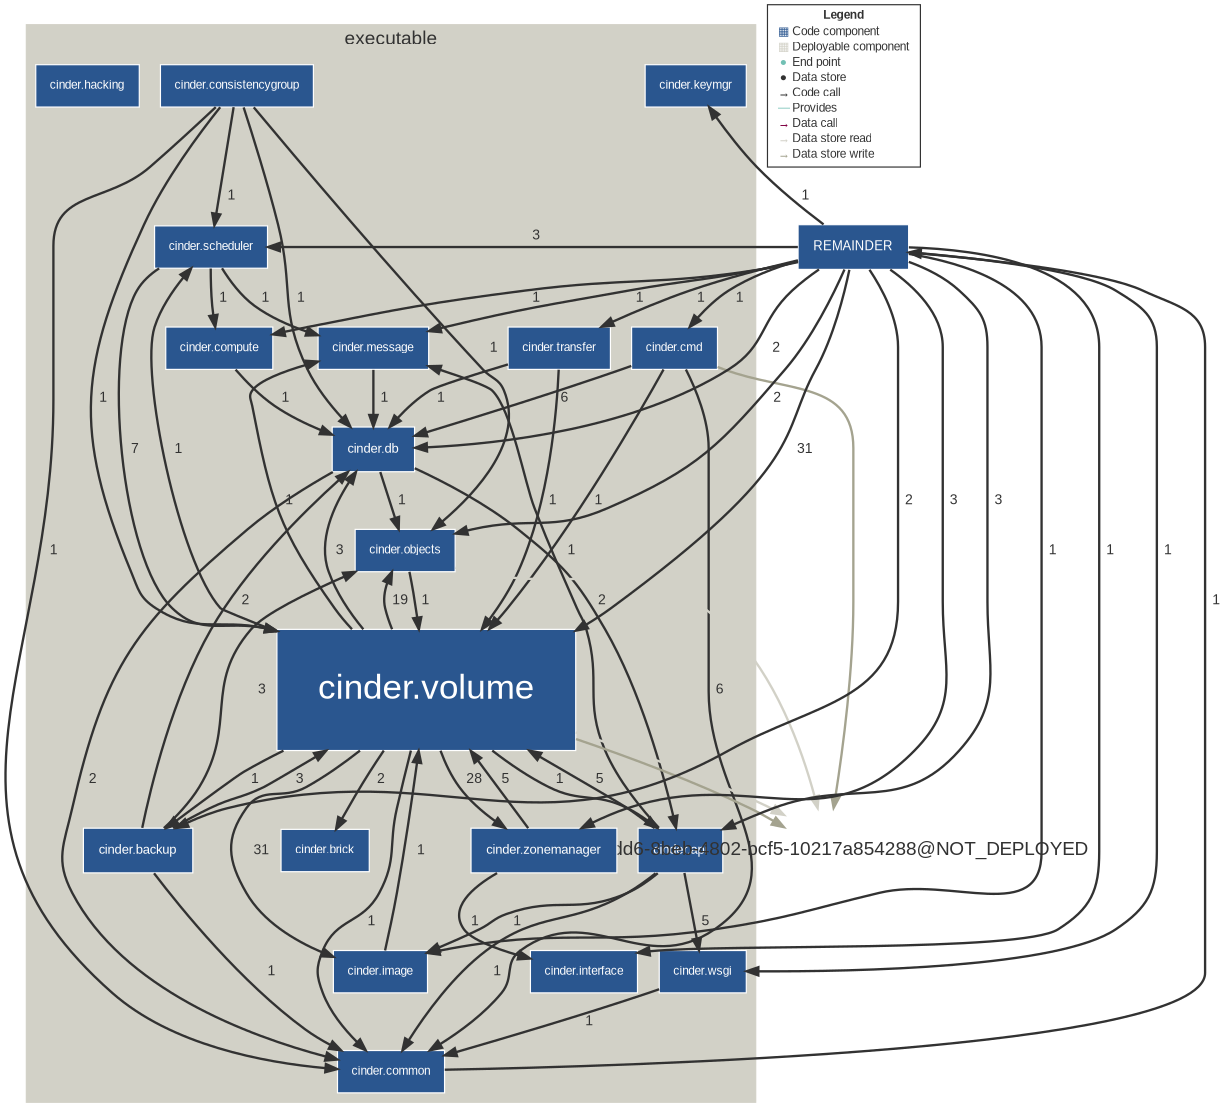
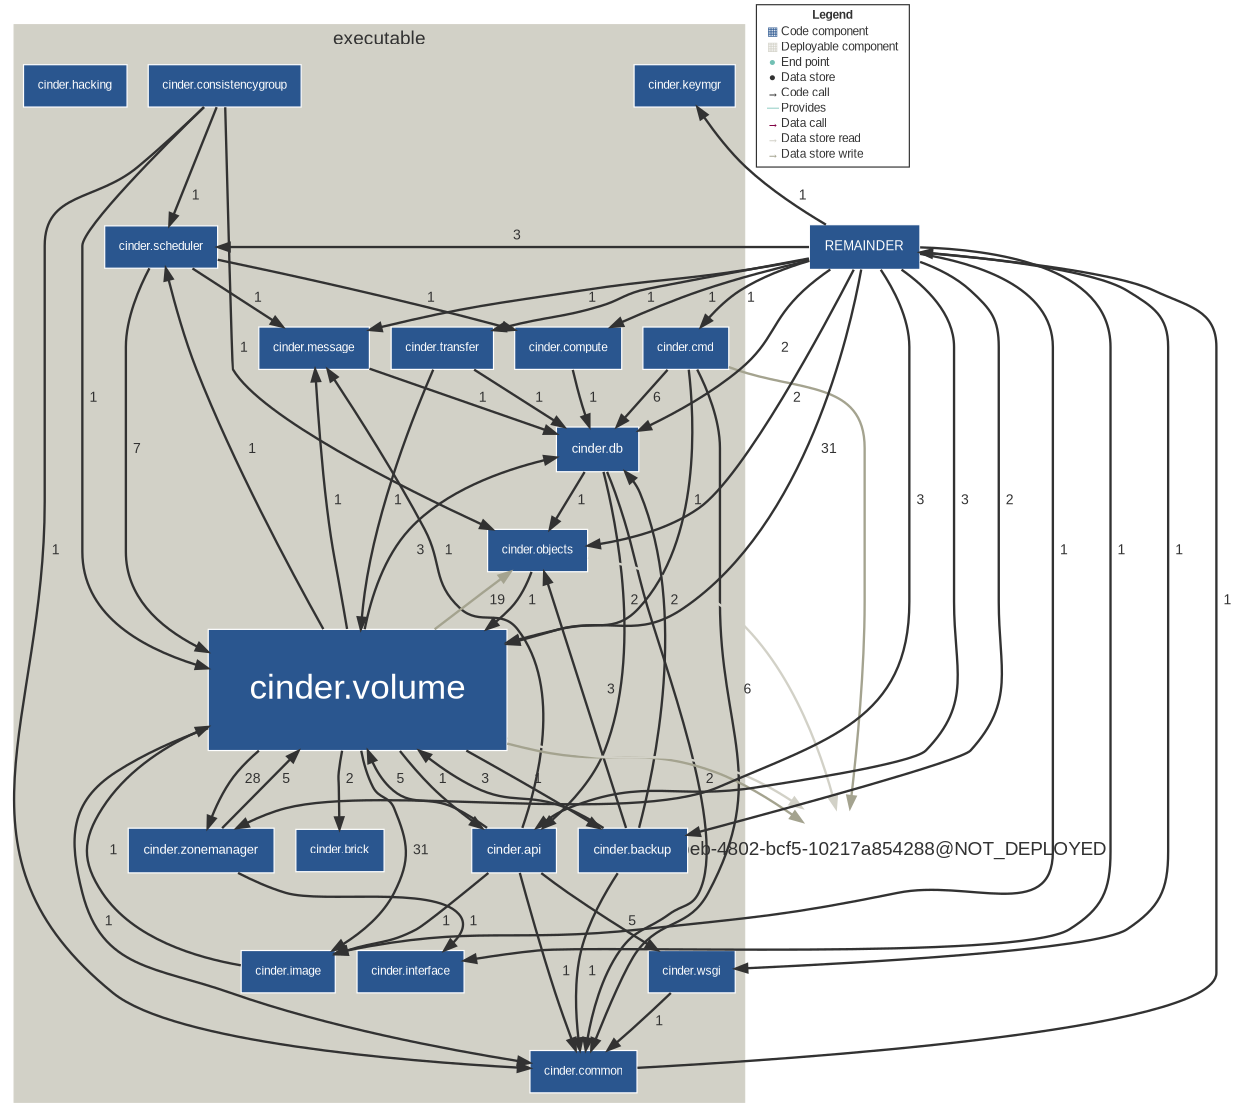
edge "cinder.consistencygroup" -> "cinder.db": removed, label "1"
edge "cinder.volume" -> "cinder.objects": color #323232 -> #a4a38f
